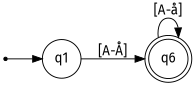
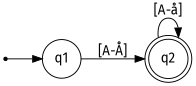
node "q6": label "q6" -> "q2"
